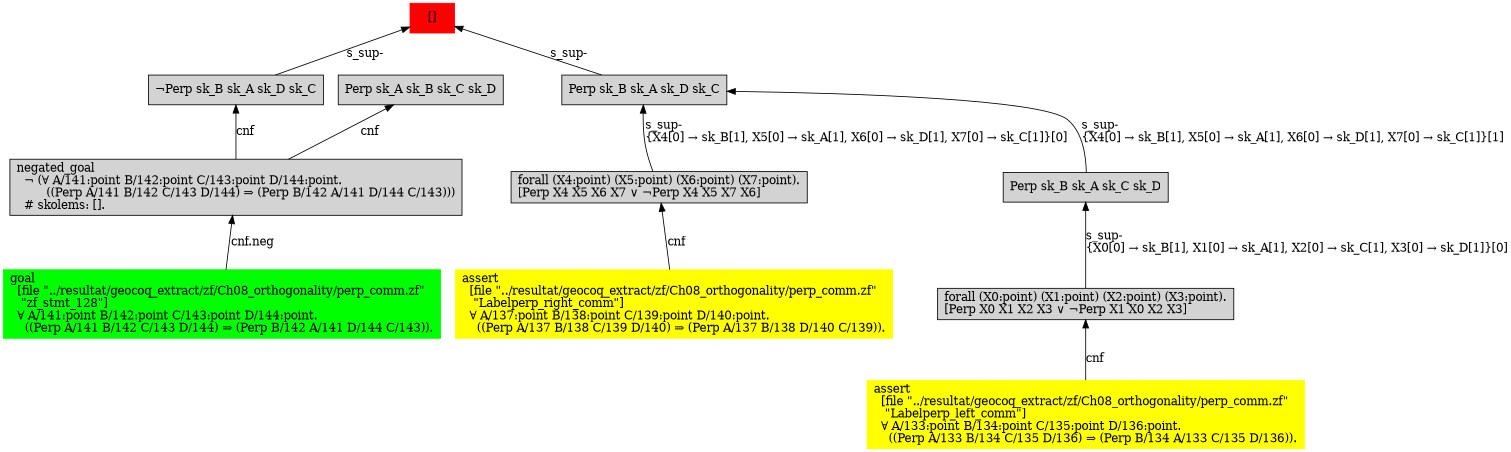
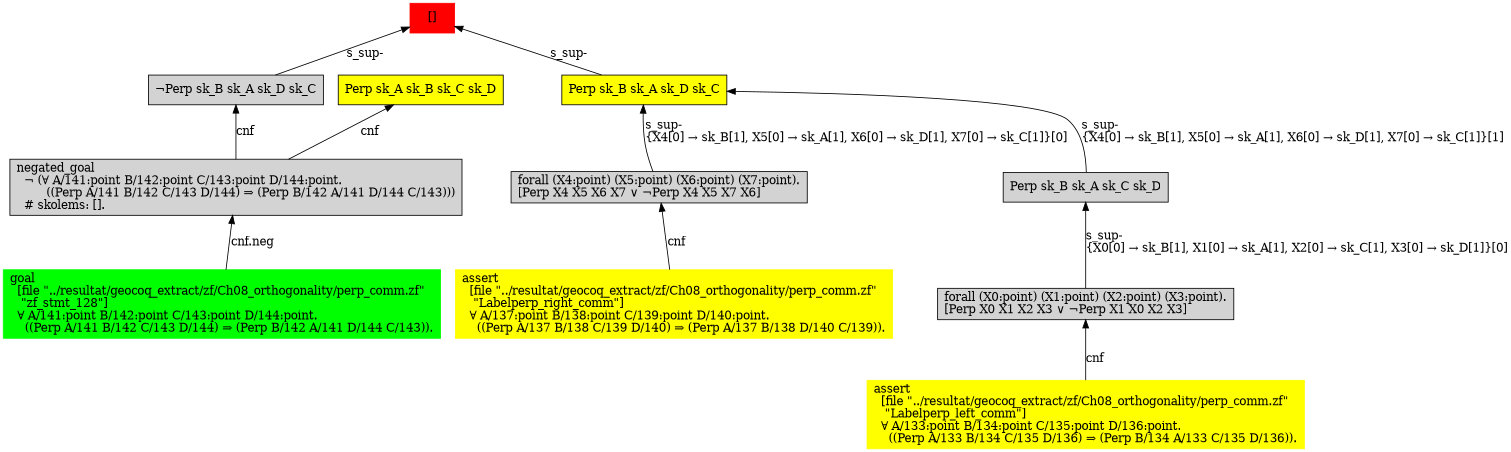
node "Perp sk_A sk_B sk_C sk_D": fillcolor lightgrey -> yellow
node "Perp sk_B sk_A sk_D sk_C": fillcolor lightgrey -> yellow
